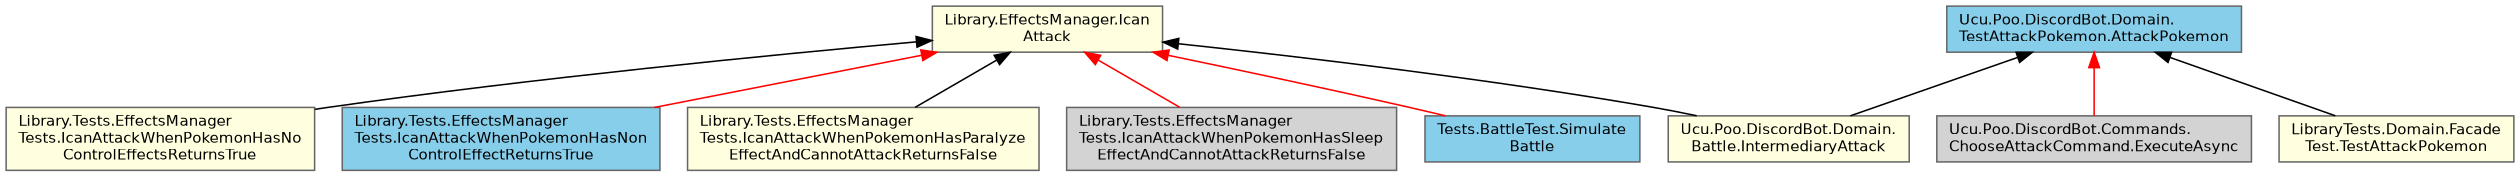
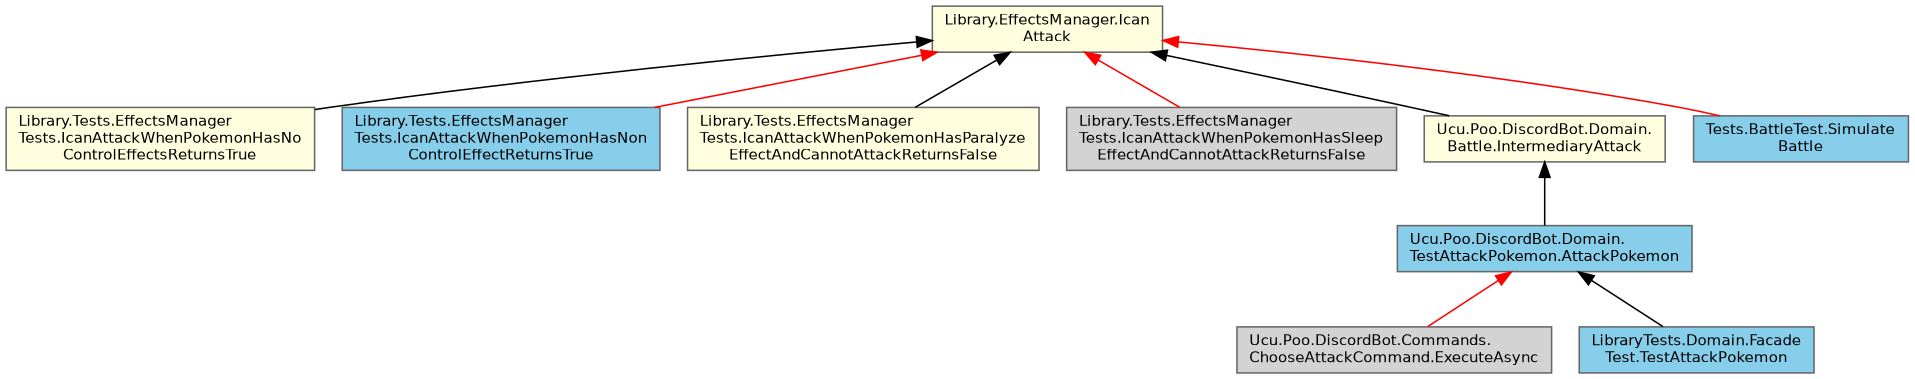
edge "Ucu.Poo.DiscordBot.Domain. Battle.IntermediaryAttack" -> "Ucu.Poo.DiscordBot.Domain. TestAttackPokemon.AttackPokemon": reversed
node "LibraryTests.Domain.Facade Test.TestAttackPokemon": fillcolor lightyellow -> skyblue
